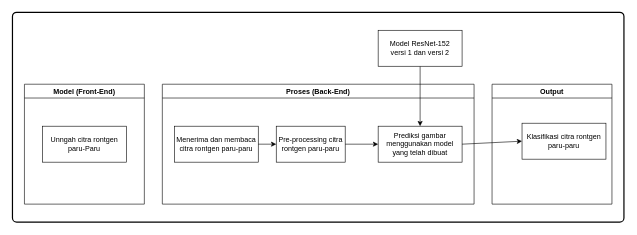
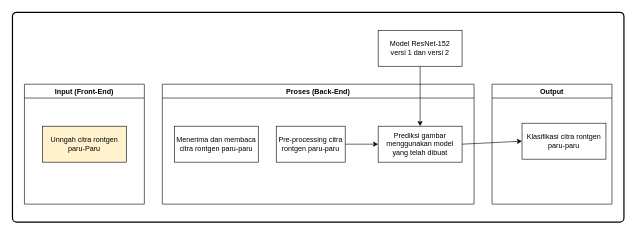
node "Model (Front-End)": label "Model (Front-End)" -> "Input (Front-End)"
node "Unngah citra rontgen paru-Paru": fillcolor #ffffff -> #fff2cc
edge "Menerima dan membaca citra rontgen paru-paru" -> "Pre-processing citra rontgen paru-paru": removed
